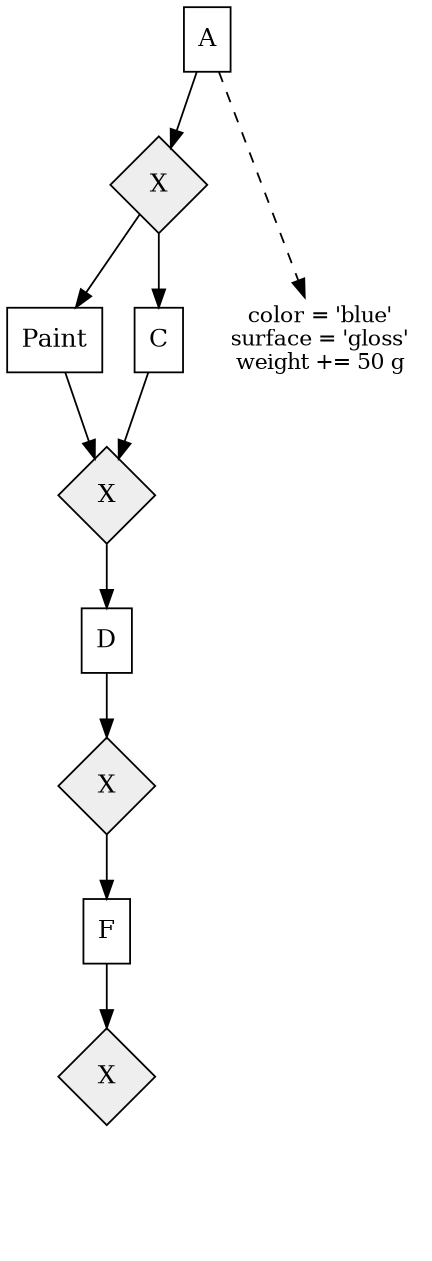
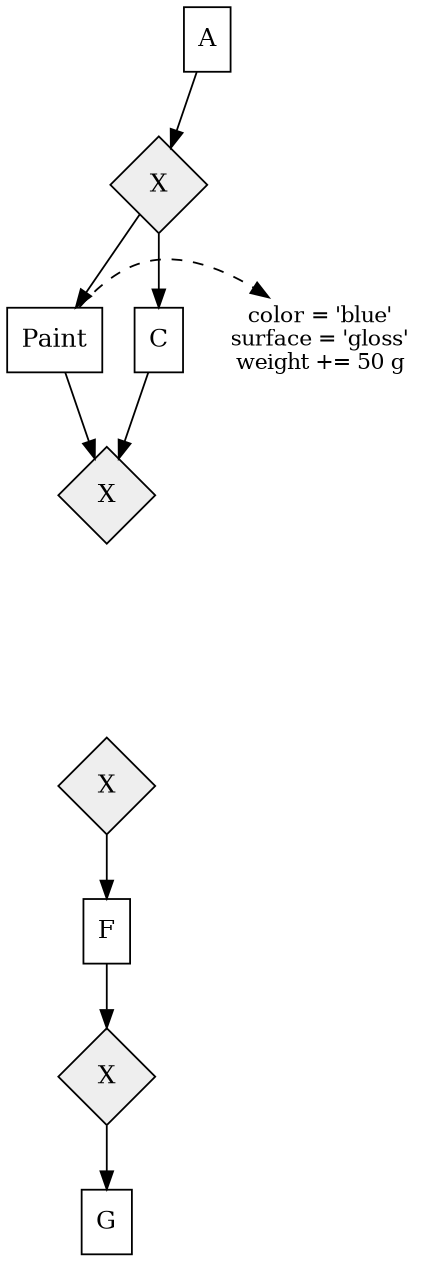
edge "A" -> "color = 'blue' surface = 'gloss' weight += 50 g": now "Paint" -> "color = 'blue' surface = 'gloss' weight += 50 g"
node "D": removed
node "G": added
